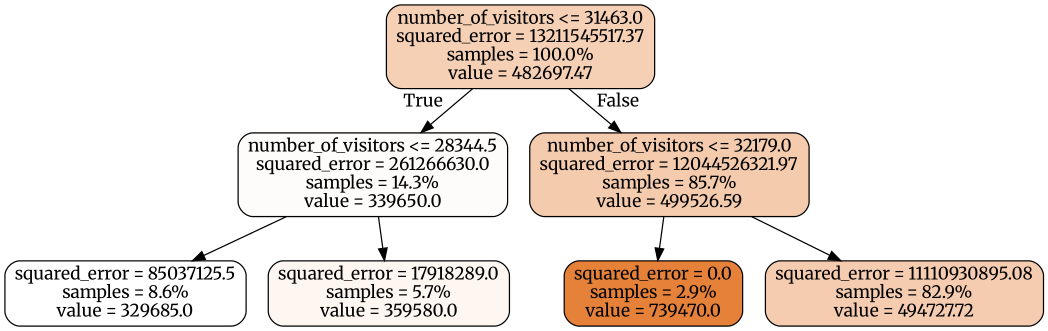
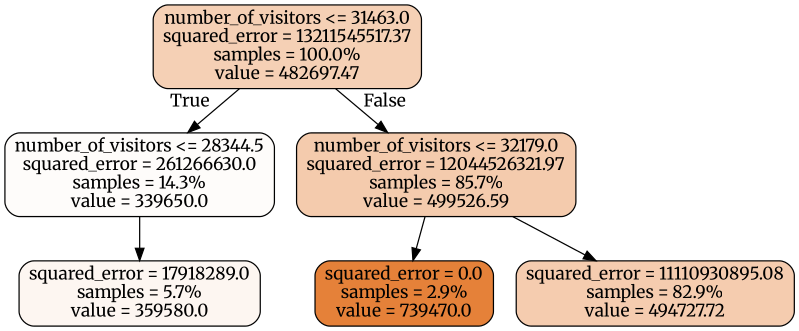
node "squared_error = 85037125.5 samples = 8.6% value = 329685.0": removed
